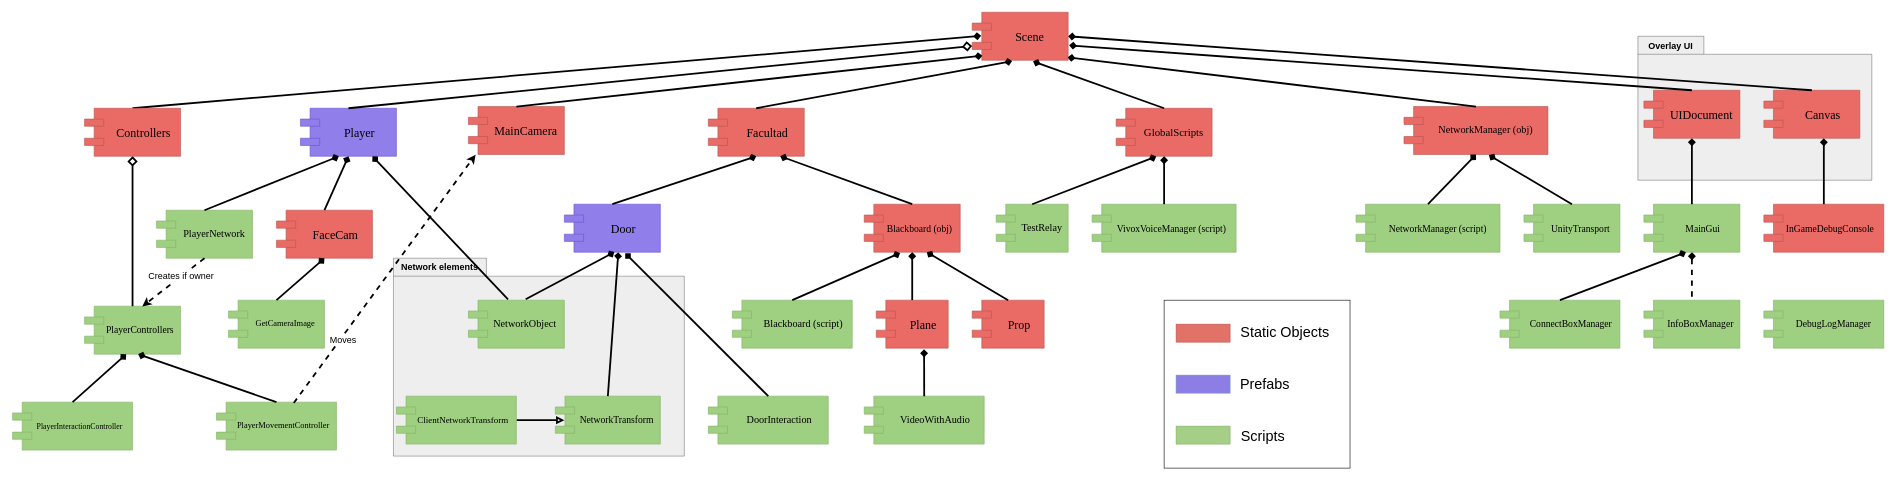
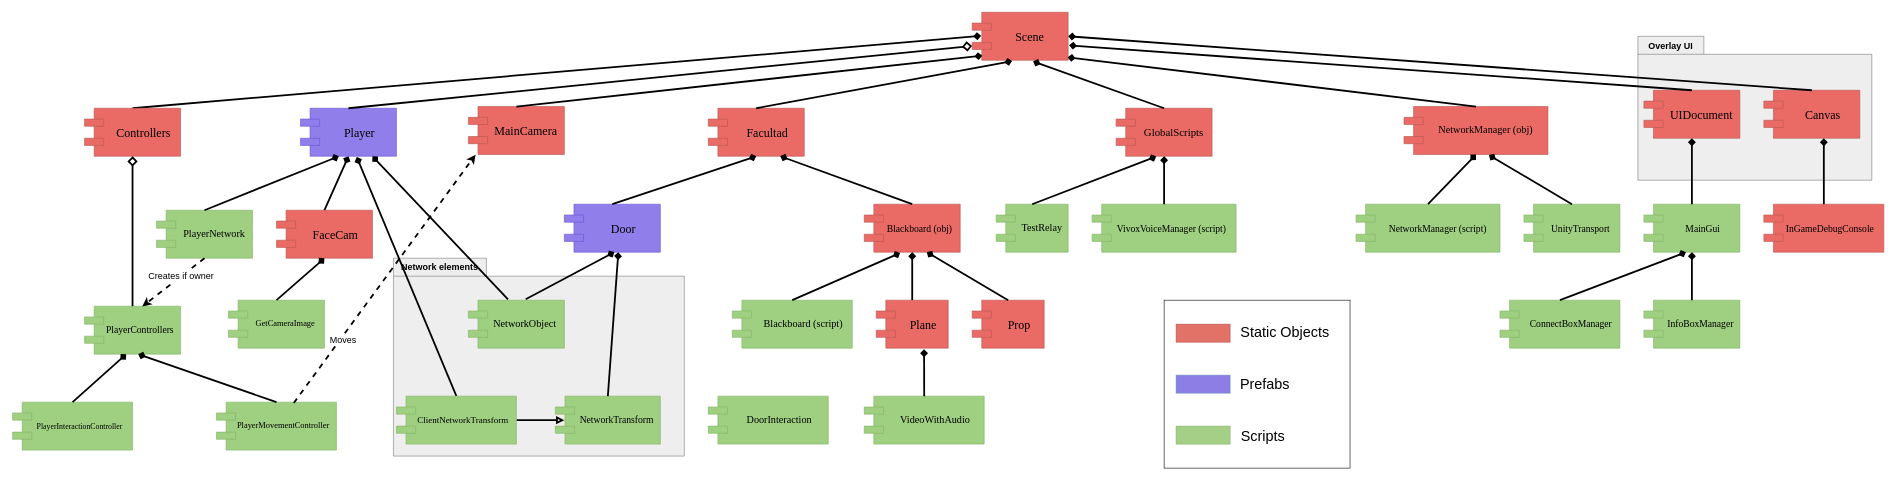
edge "ClientNetworkTransform" -> "Player": added
edge "InfoBoxManager" -> "MainGui": style dashed -> solid
node "DebugLogManager": removed
edge "DoorInteraction" -> "Door": removed
